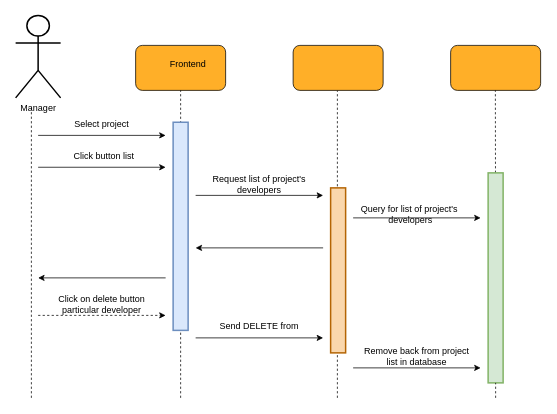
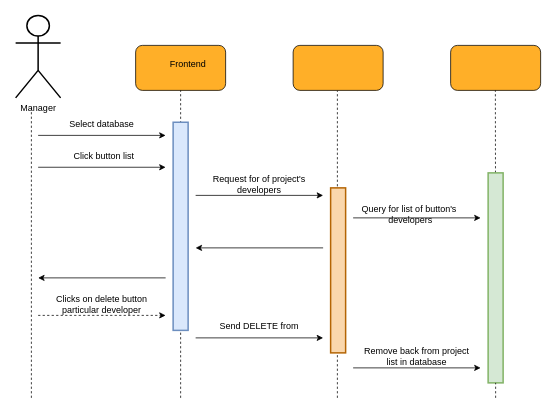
node "Select project": label "Select project" -> "Select database"
node "Request list of project's developers": label "Request list of project's developers" -> "Request for of project's developers"
node "Query for list of project's developers": label "Query for list of project's developers" -> "Query for list of button's developers"
node "Click on delete button particular developer": label "Click on delete button particular developer" -> "Clicks on delete button particular developer"
